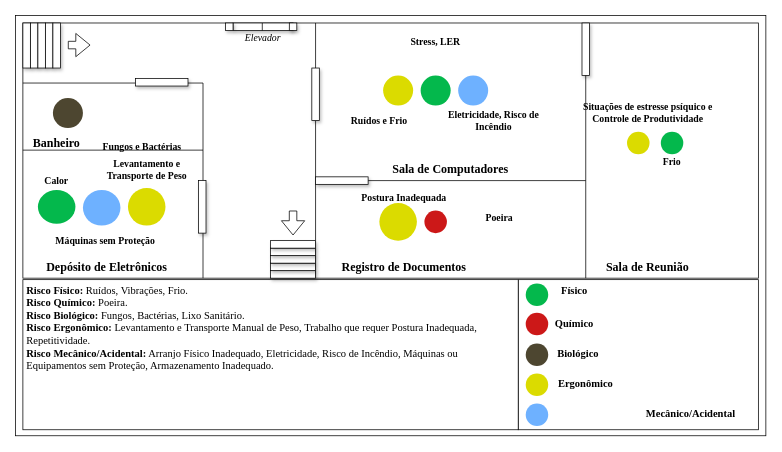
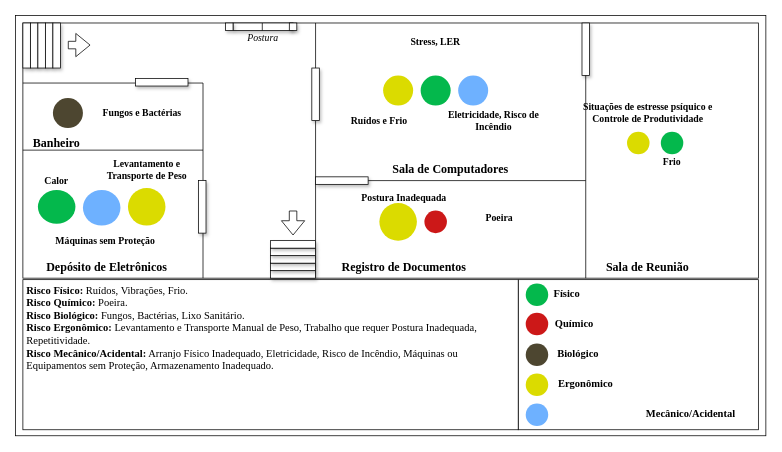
node "Elevador": label "Elevador" -> "Postura"
node "Fungos e Bactérias": moved (142, 147) -> (142, 113)
node "Físico": moved (574, 291) -> (567, 294)
